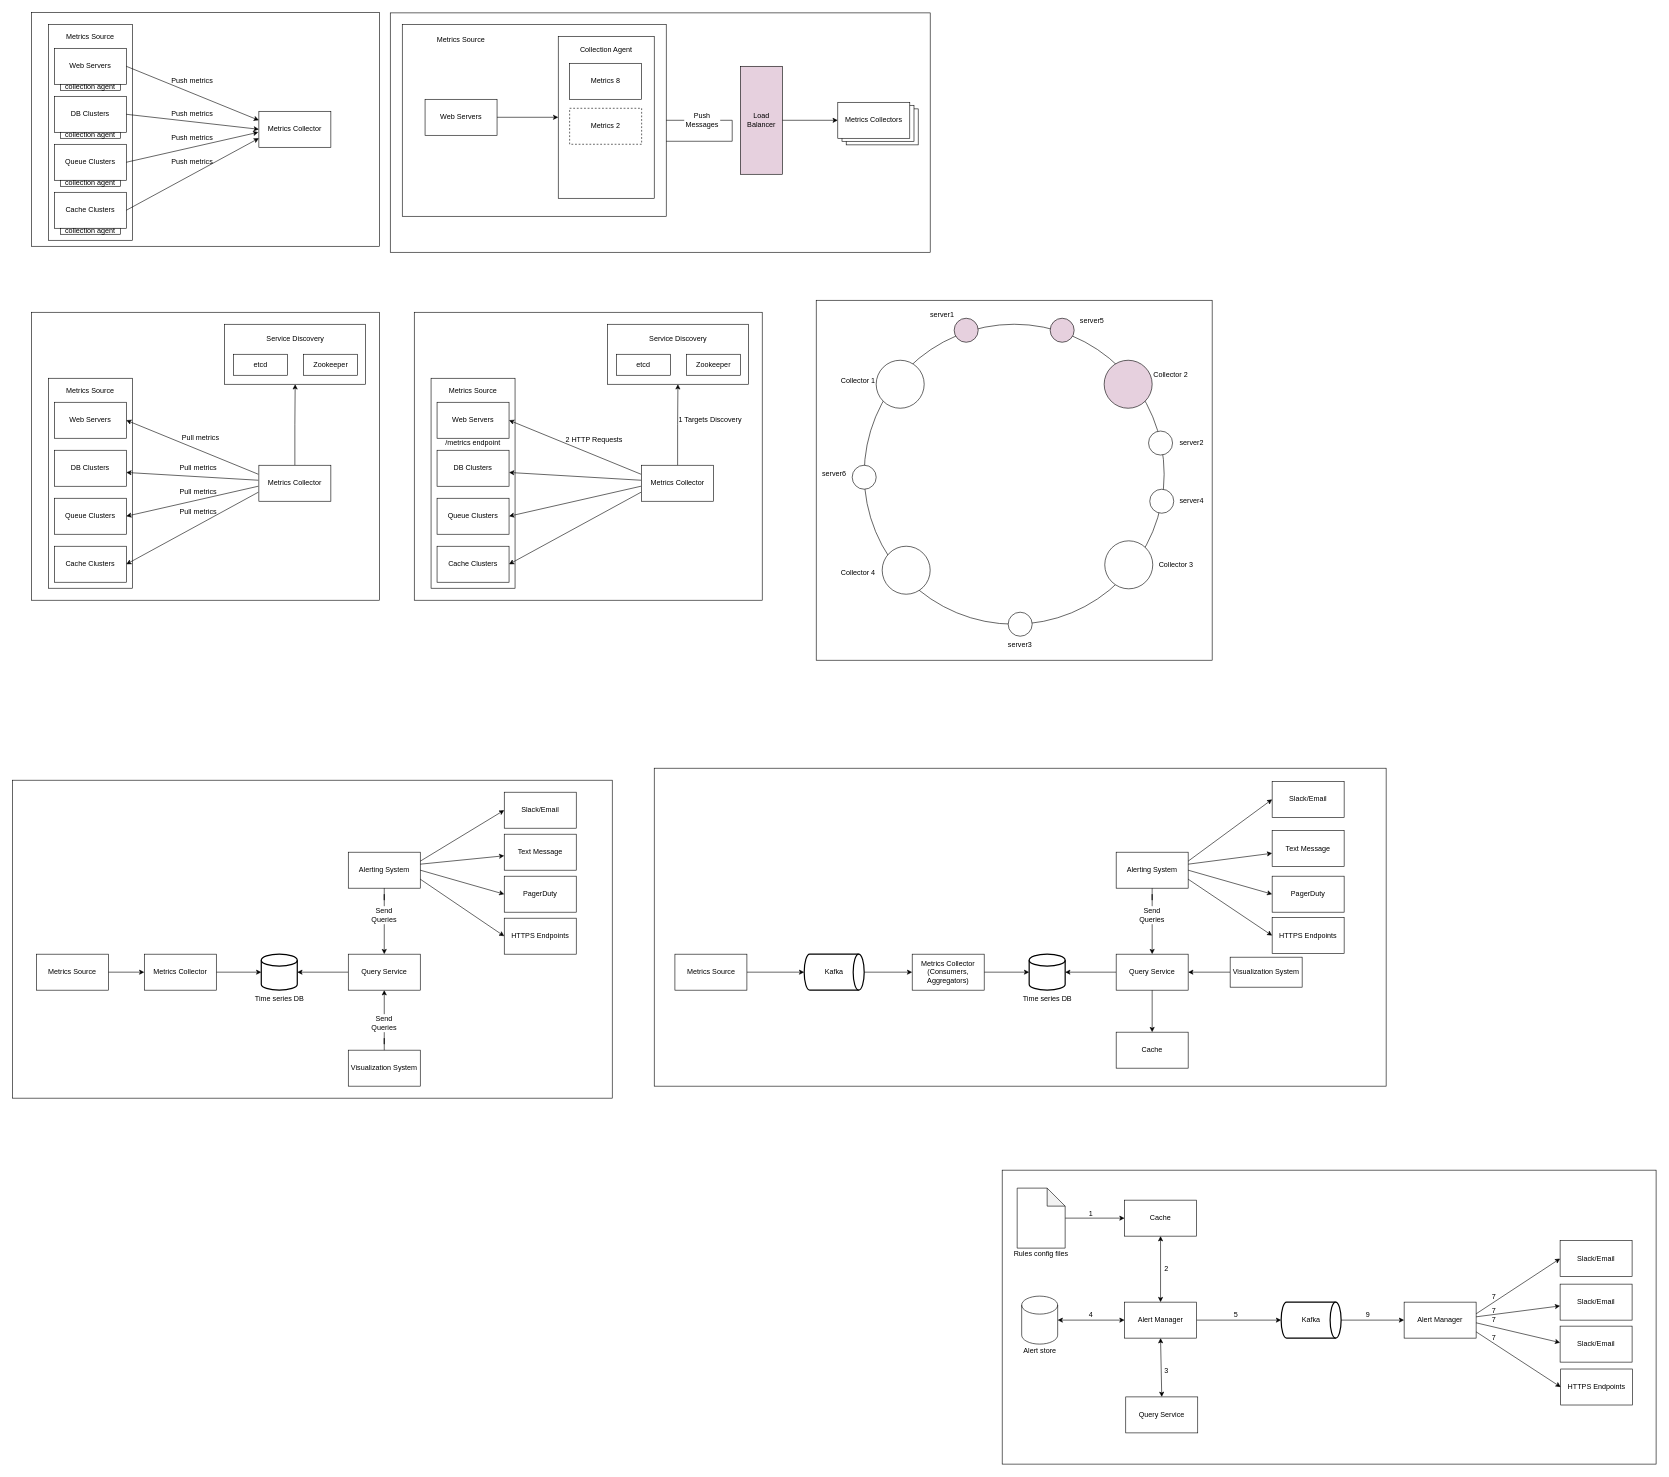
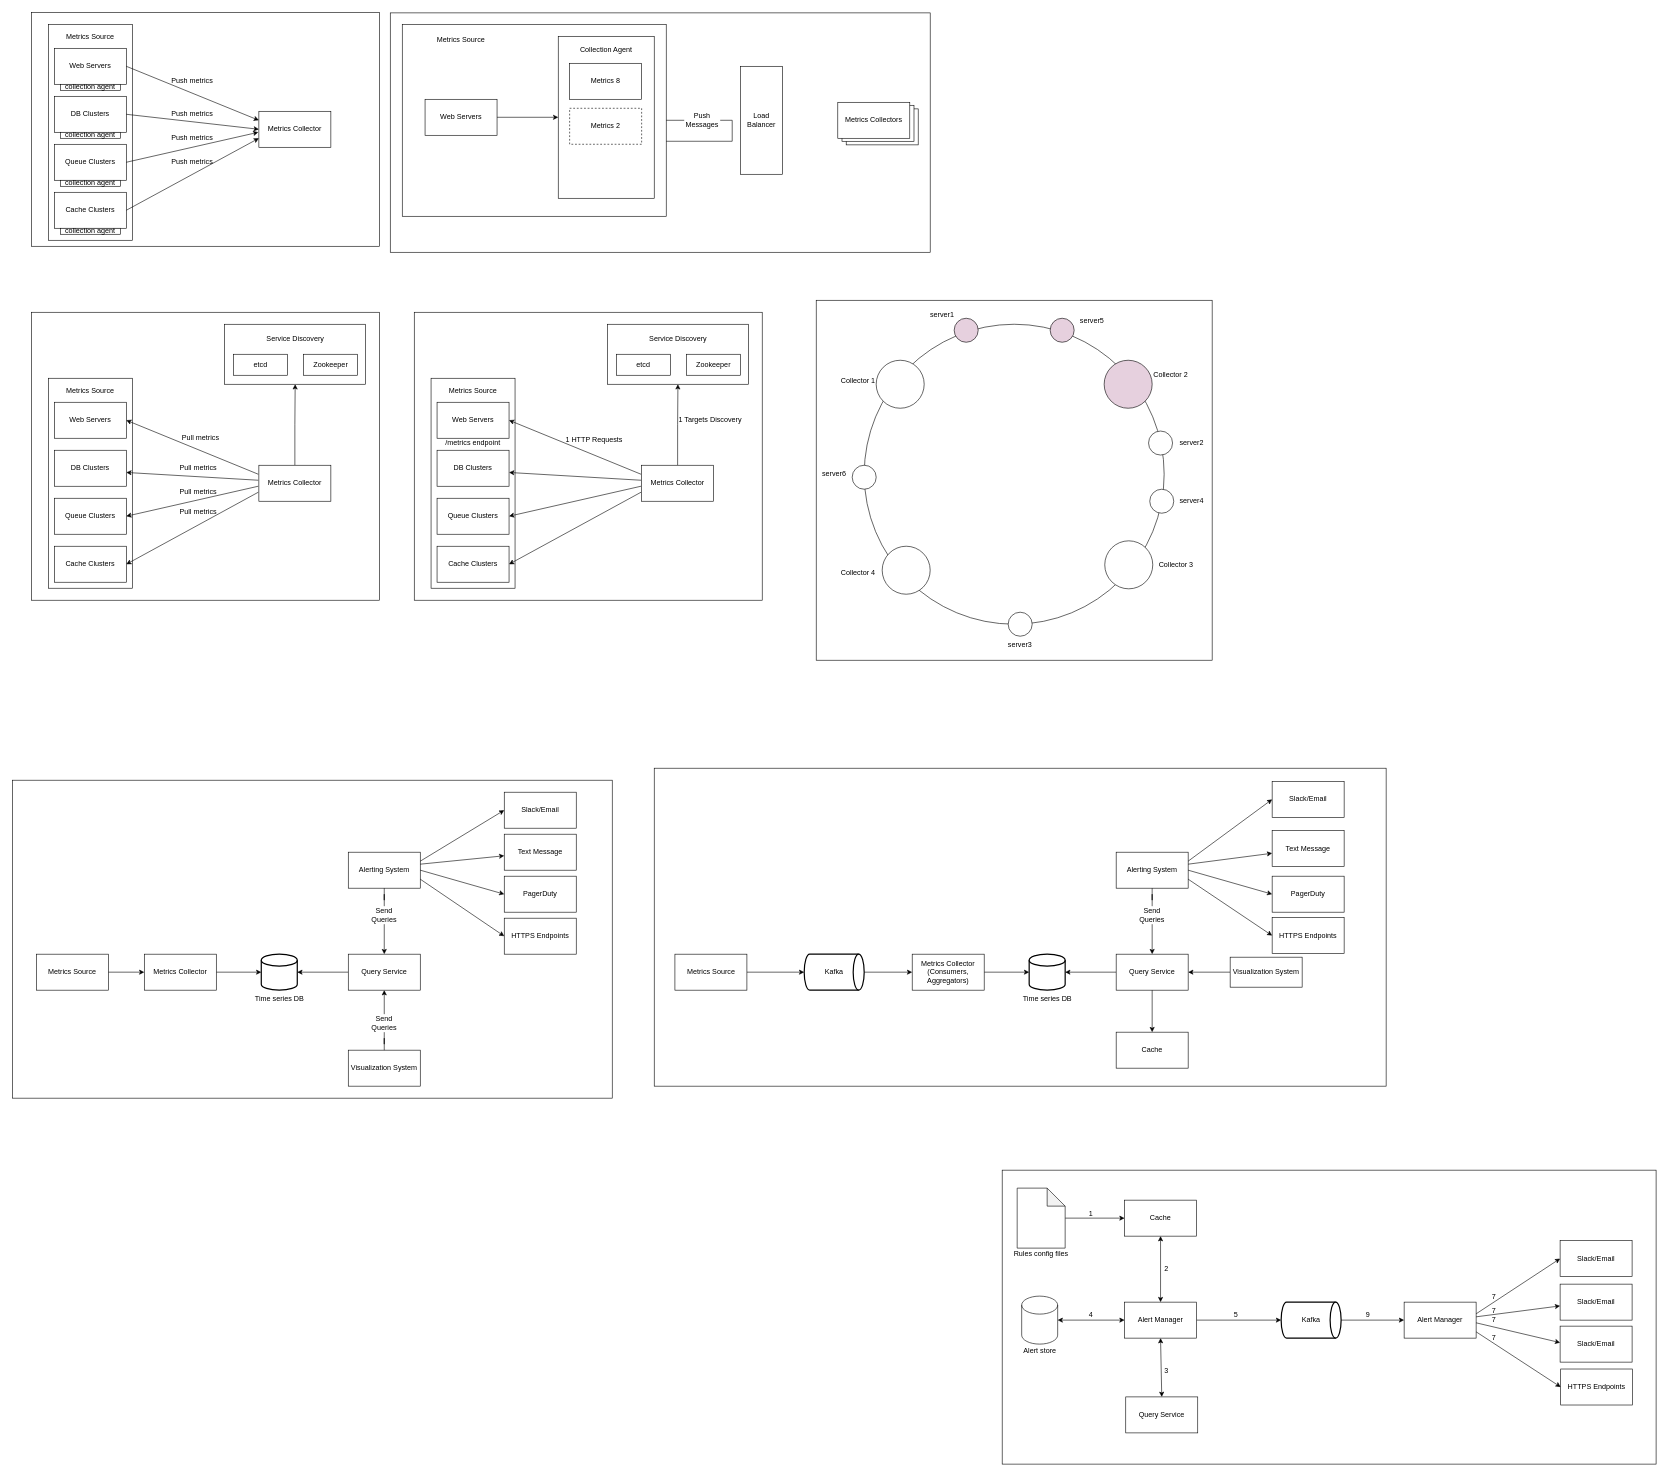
node "Load Balancer": fillcolor #e6d0de -> #ffffff
edge "Load Balancer" -> "Metrics Collectors": removed
node "2 HTTP Requests": label "2 HTTP Requests" -> "1 HTTP Requests"
